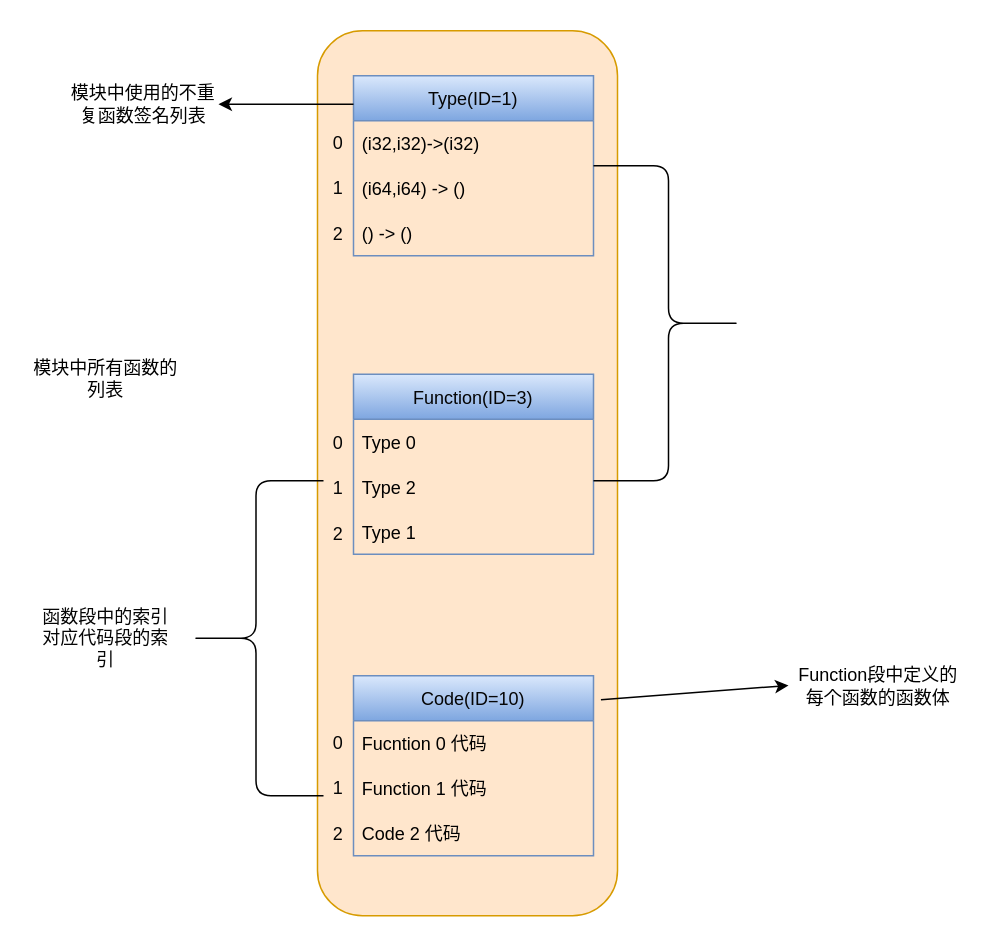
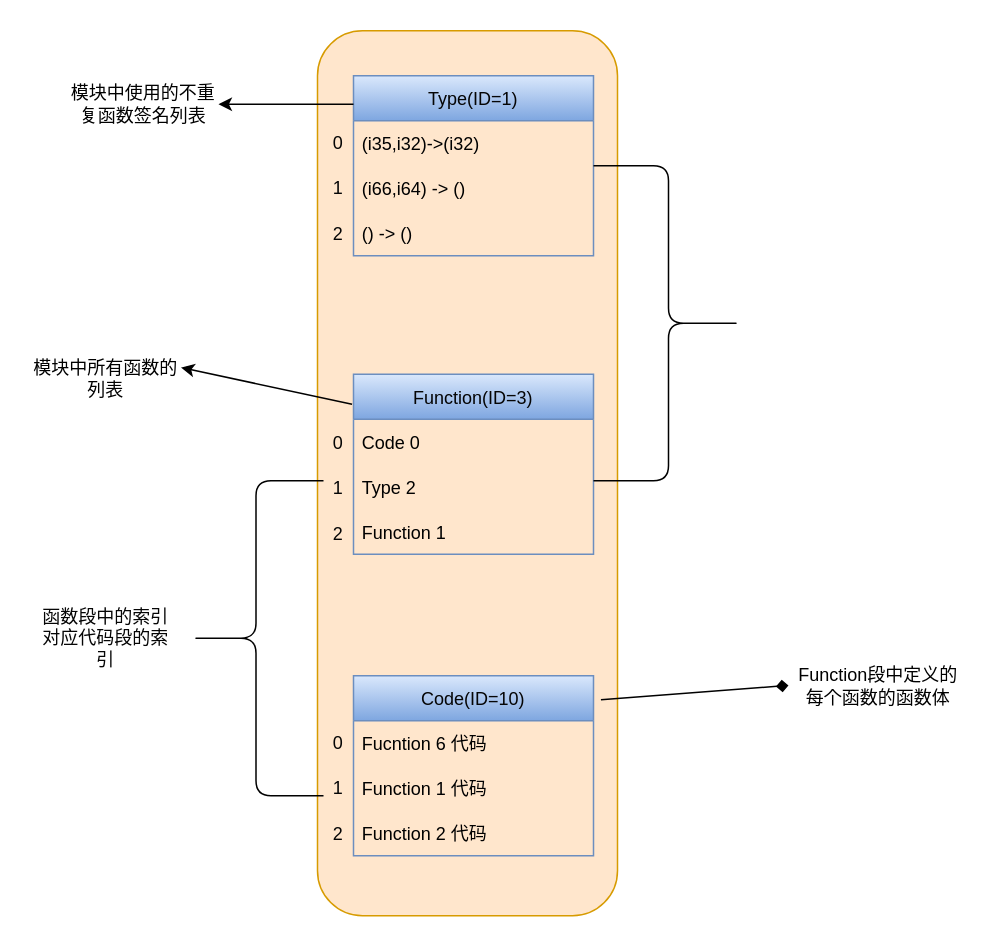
node "(i32,i32)->(i32)": label "(i32,i32)->(i32)" -> "(i35,i32)->(i32)"
node "(i64,i64) -> ()": label "(i64,i64) -> ()" -> "(i66,i64) -> ()"
edge "Function(ID=3)" -> "模块中所有函数的列表": added
node "Type 0": label "Type 0" -> "Code 0"
node "Type 1": label "Type 1" -> "Function 1"
edge "Code(ID=10)" -> "Function段中定义的每个函数的函数体": arrowhead classic -> diamond
node "Fucntion 0 代码": label "Fucntion 0 代码" -> "Fucntion 6 代码"
node "Code 2 代码": label "Code 2 代码" -> "Function 2 代码"
